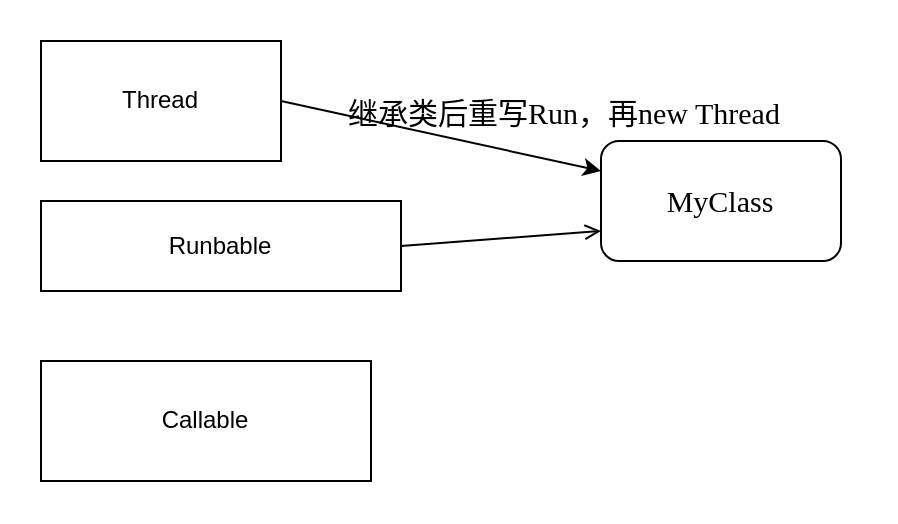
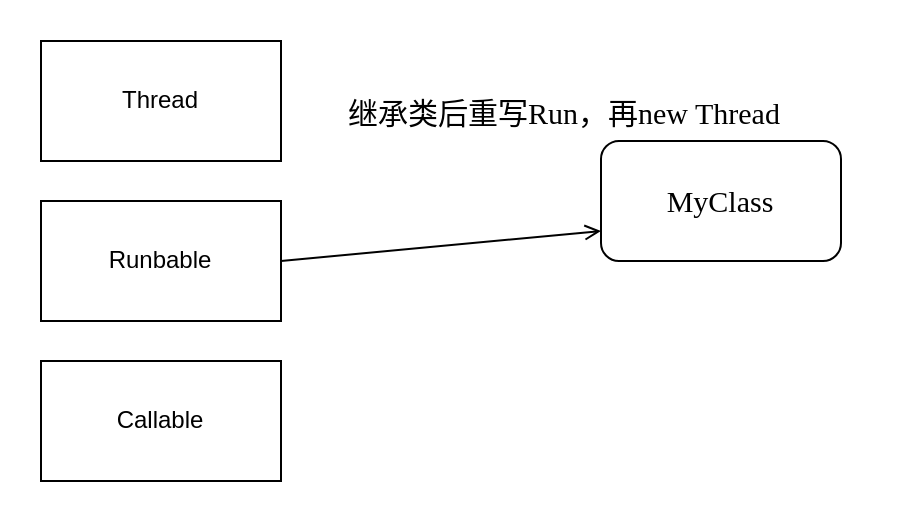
edge "Thread" -> "MyClass": removed
node "Runbable": size 360x90 -> 240x120
node "Callable": size 330x120 -> 240x120
